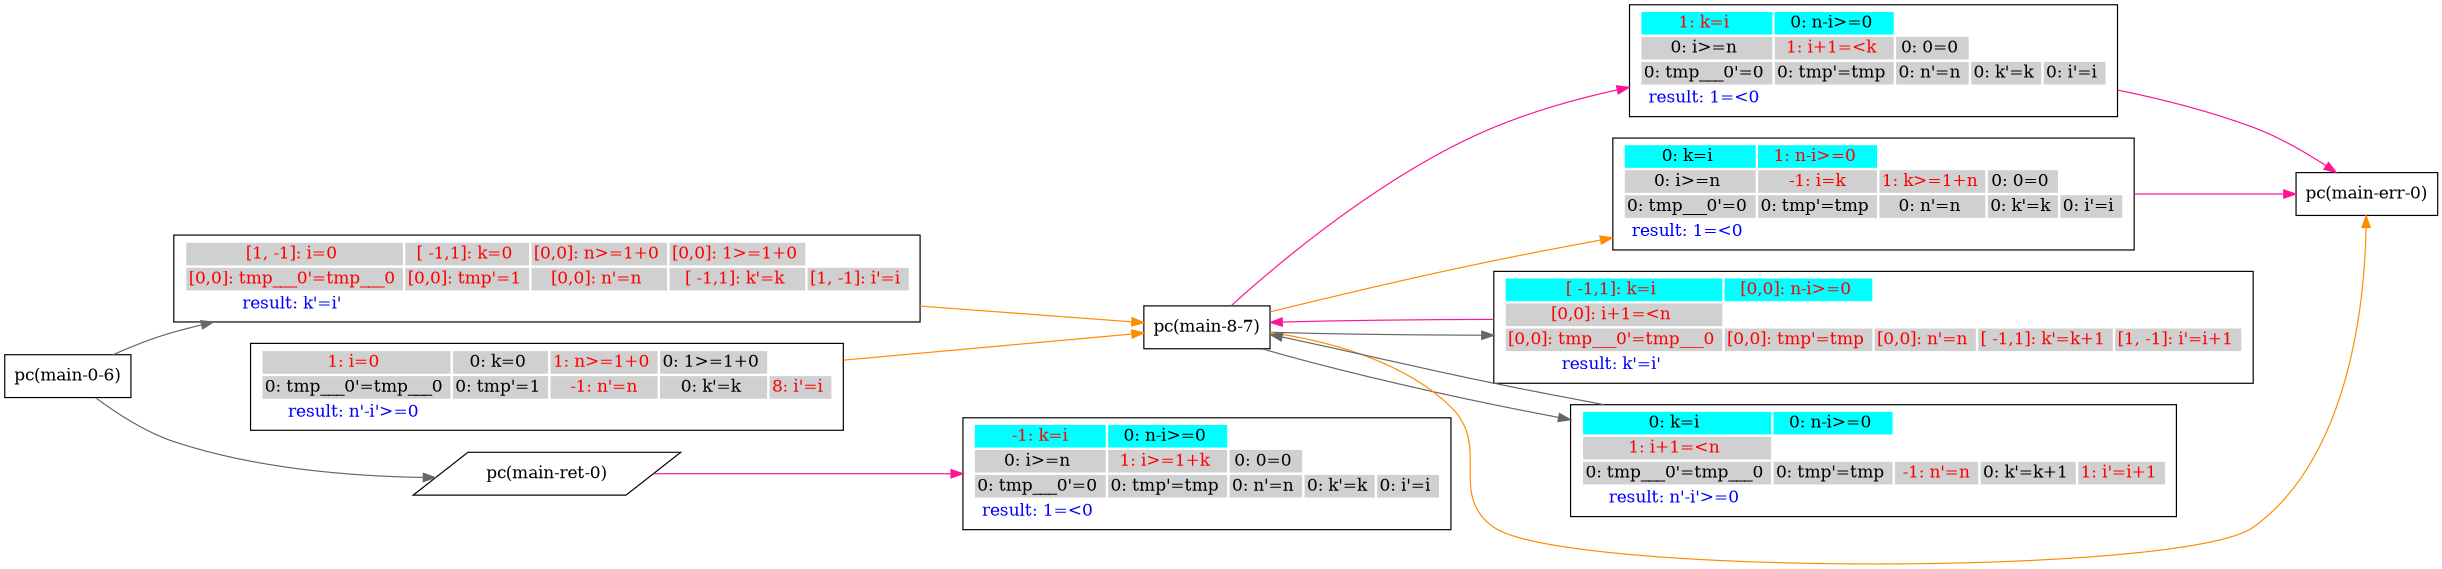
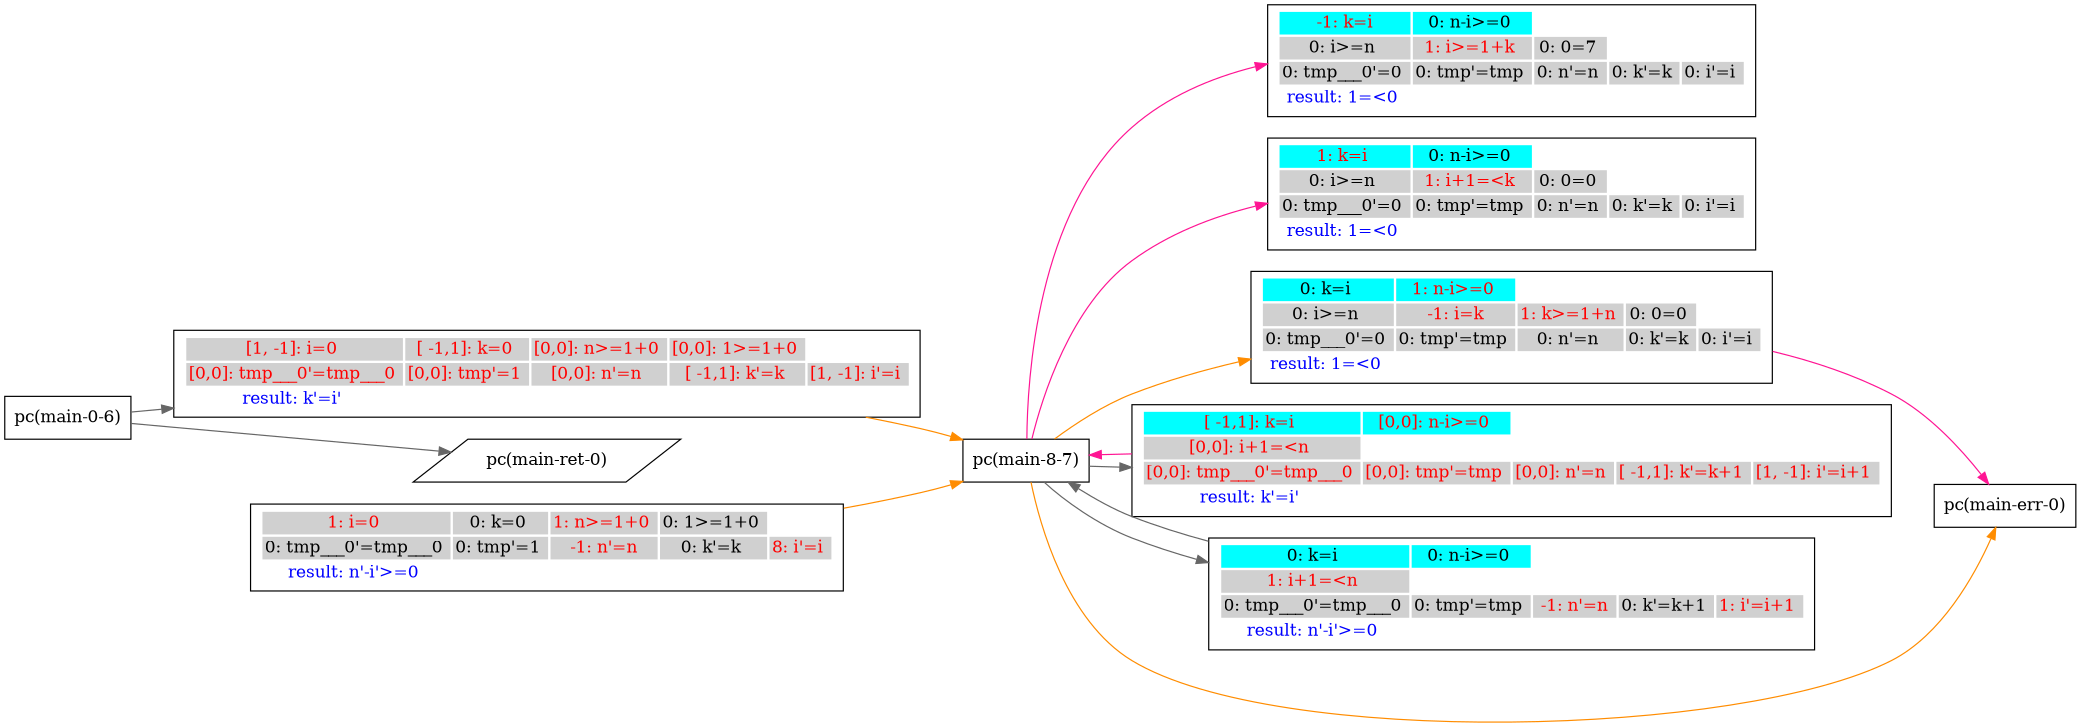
edge "1: k=i" -> "pc(main-err-0)": removed
node "-1: k=i": text "0: 0=0" -> "0: 0=7"
edge "pc(main-ret-0)" -> "-1: k=i": now "pc(main-8-7)" -> "-1: k=i"
